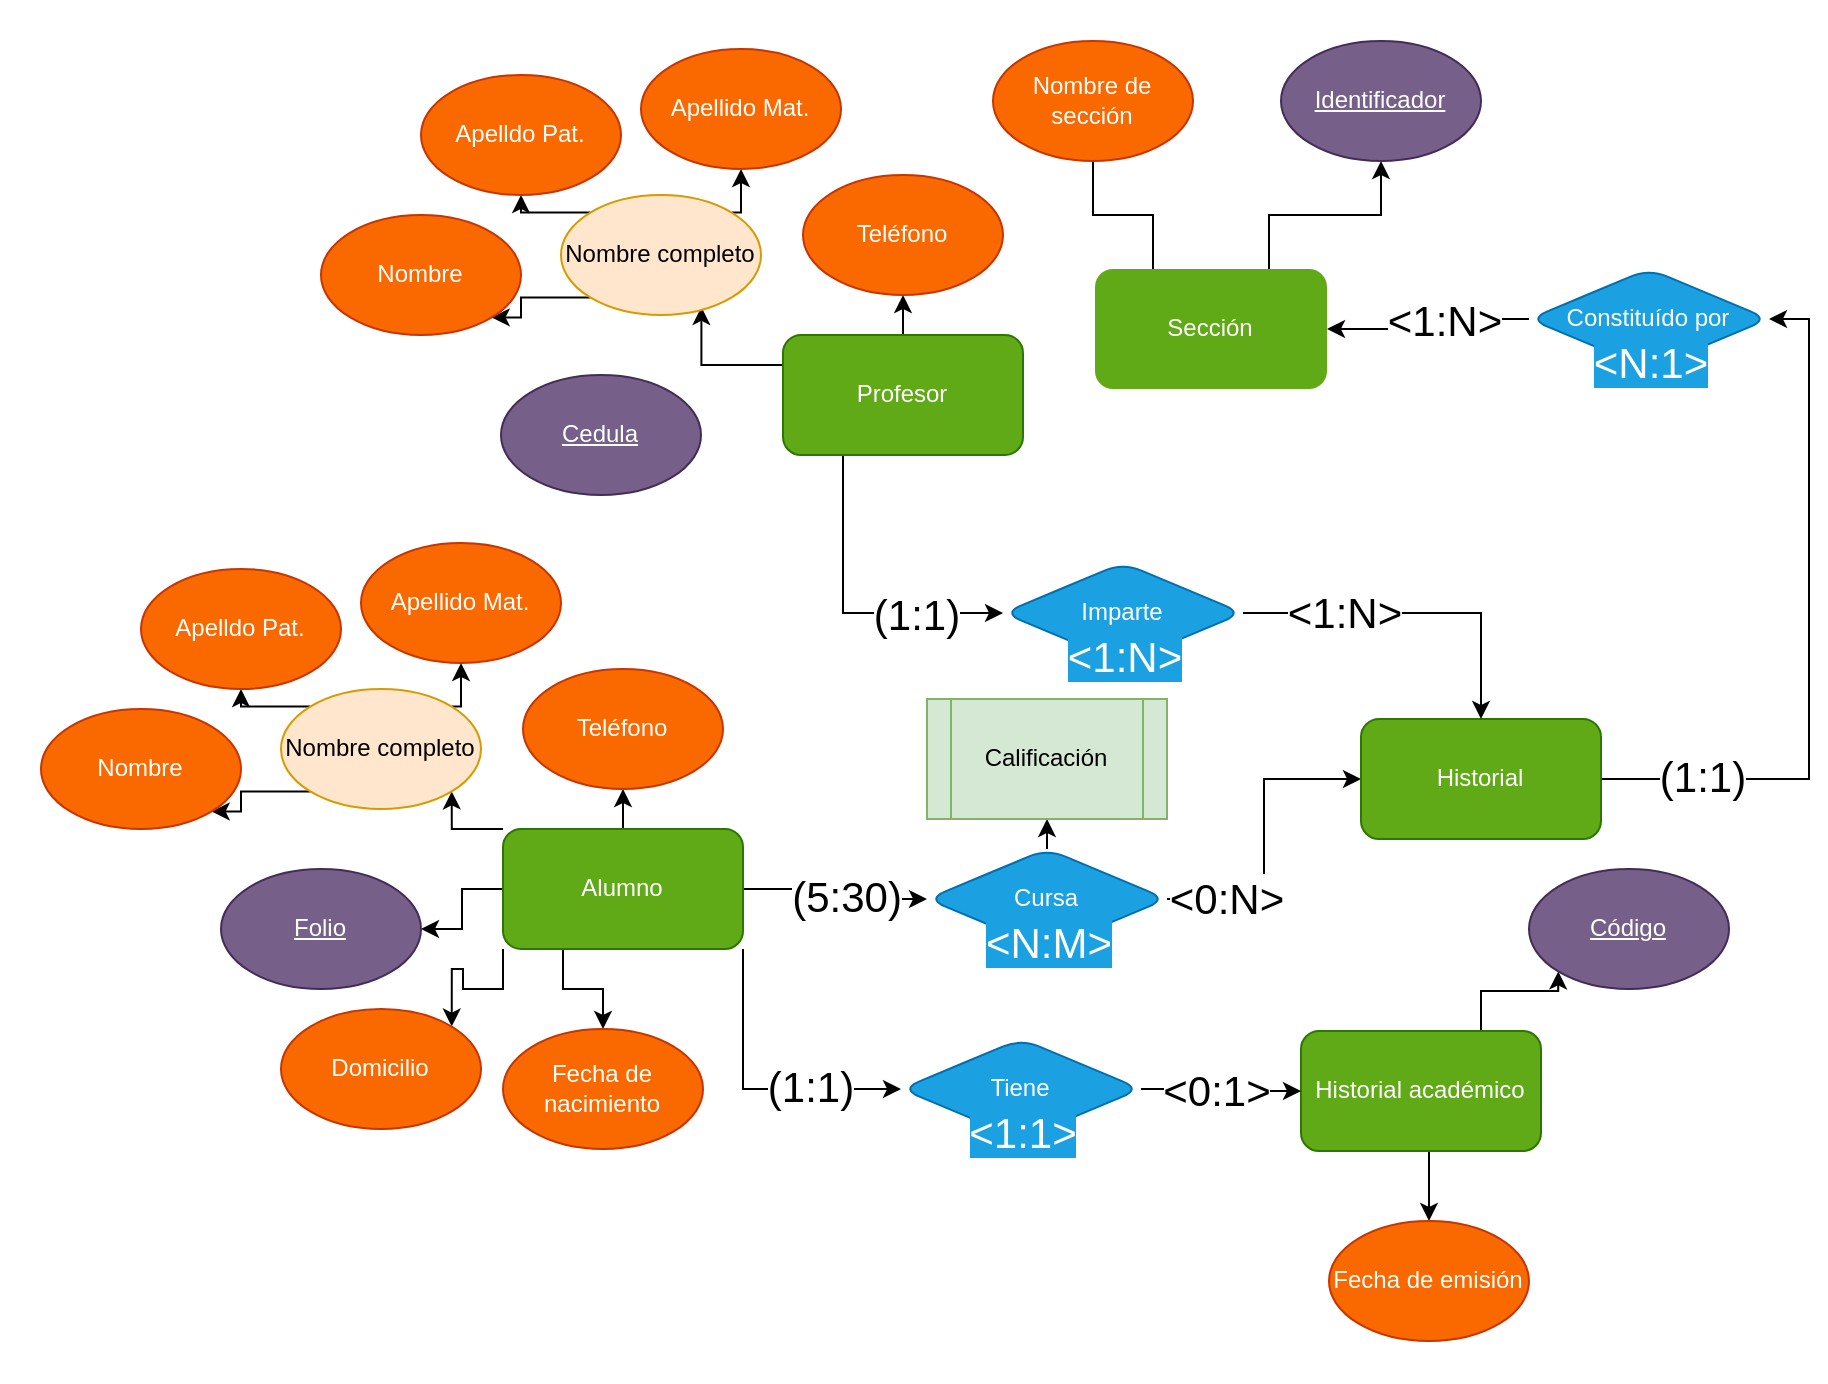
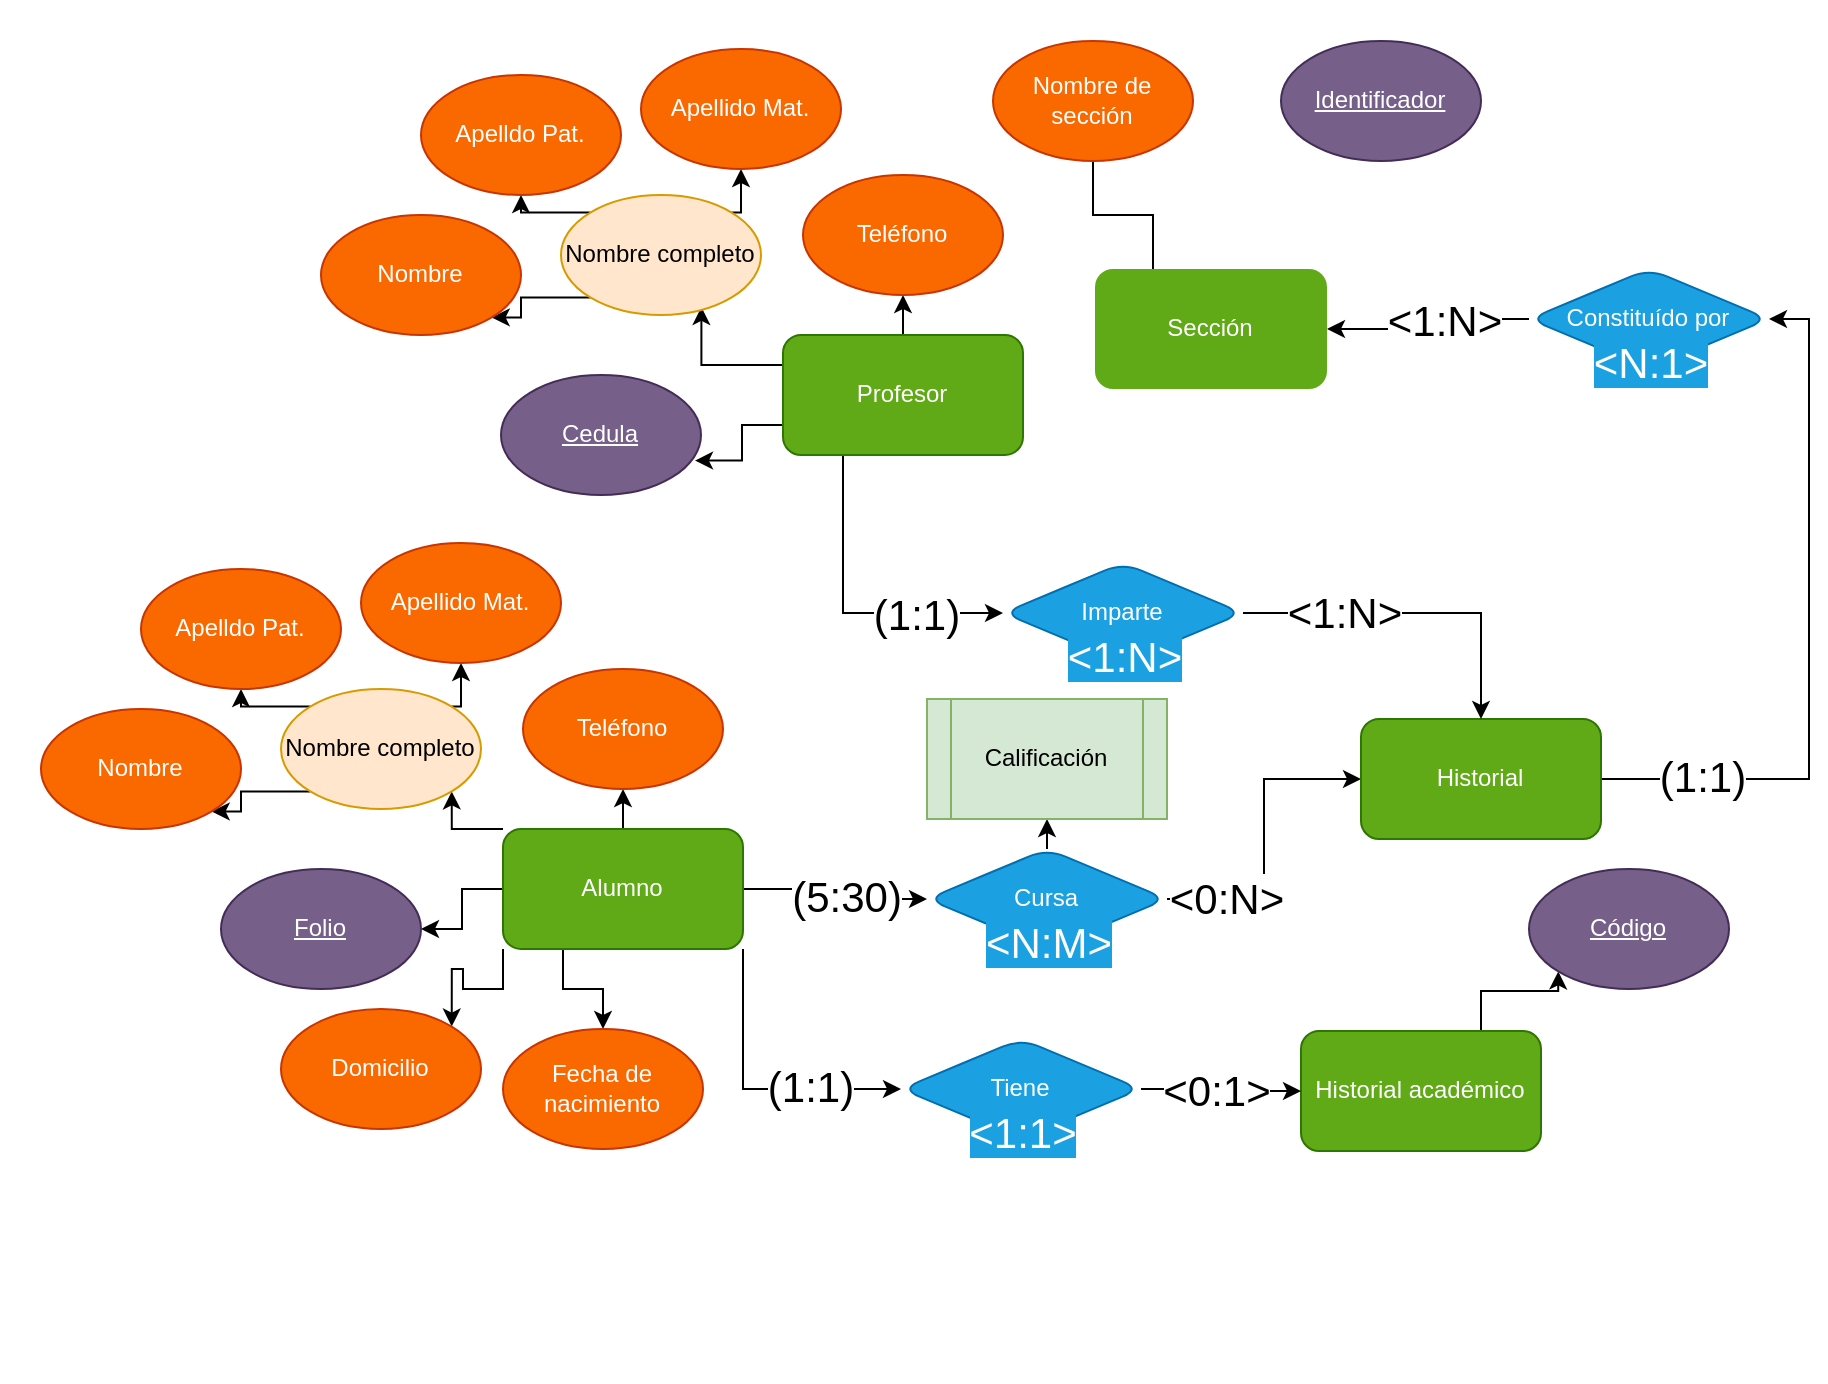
edge "Sección" -> "Identificador": removed
edge "Profesor" -> "Cedula": added
edge "Historial académico" -> "Fecha de emisión": removed
node "Fecha de emisión": removed
